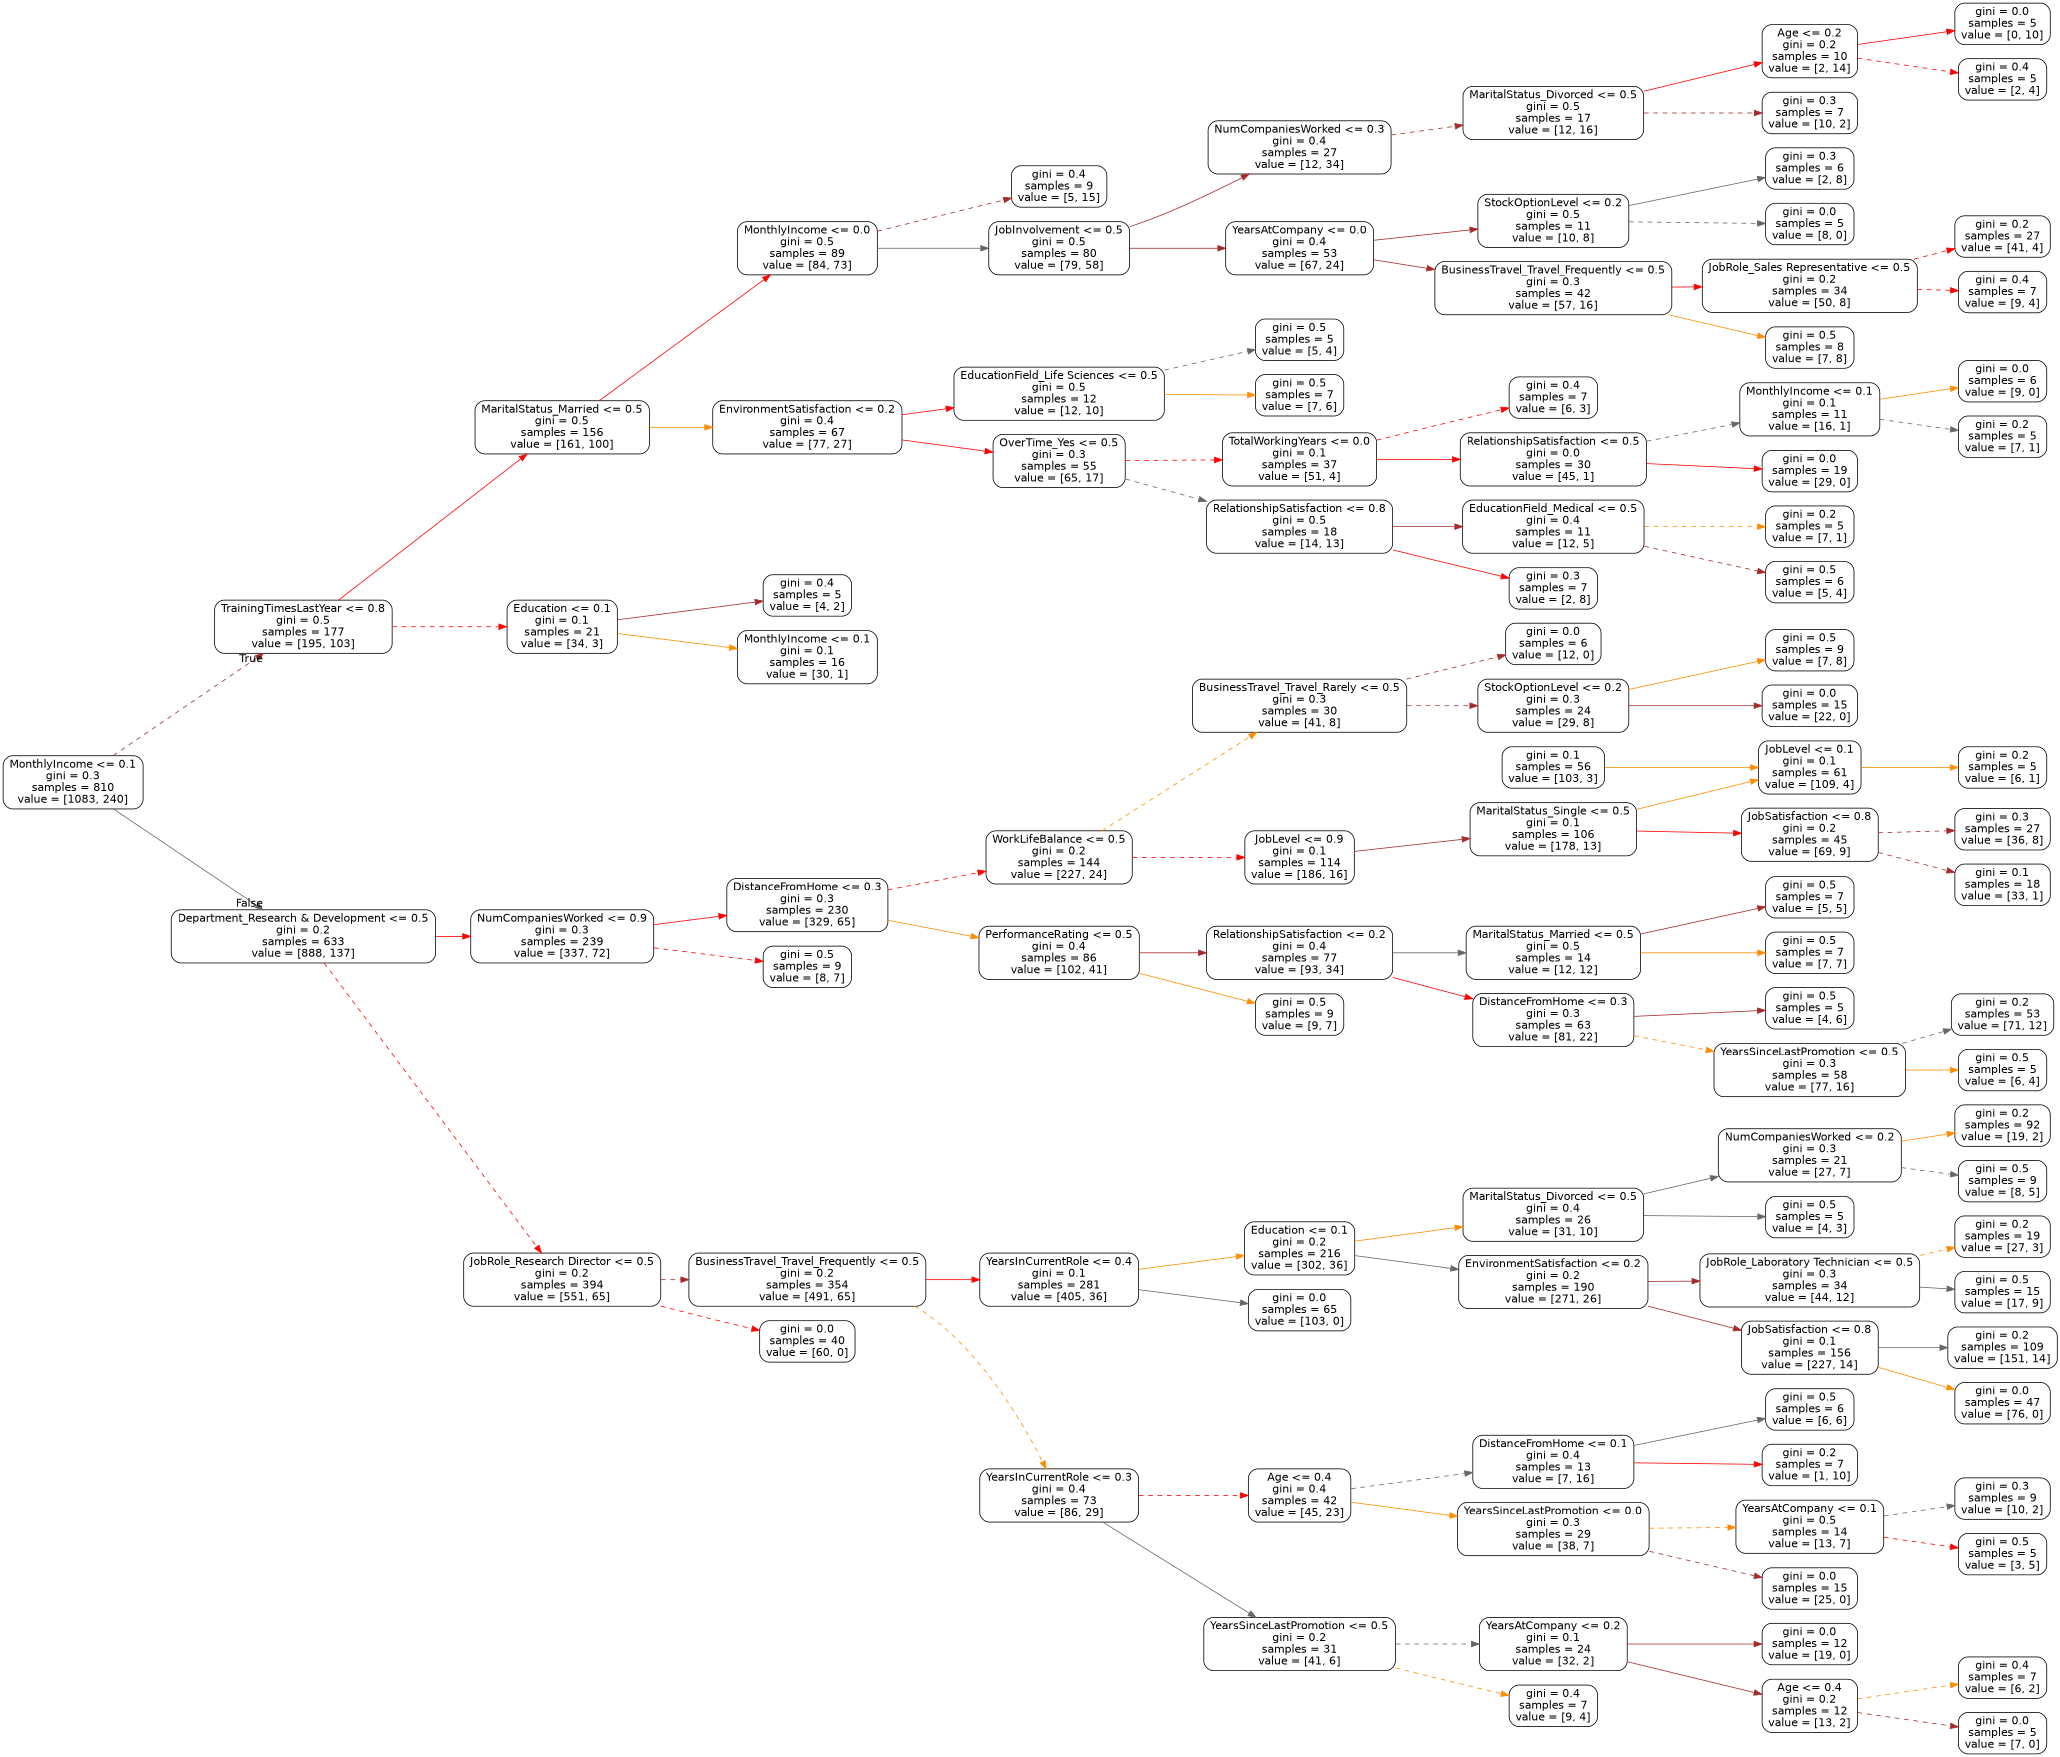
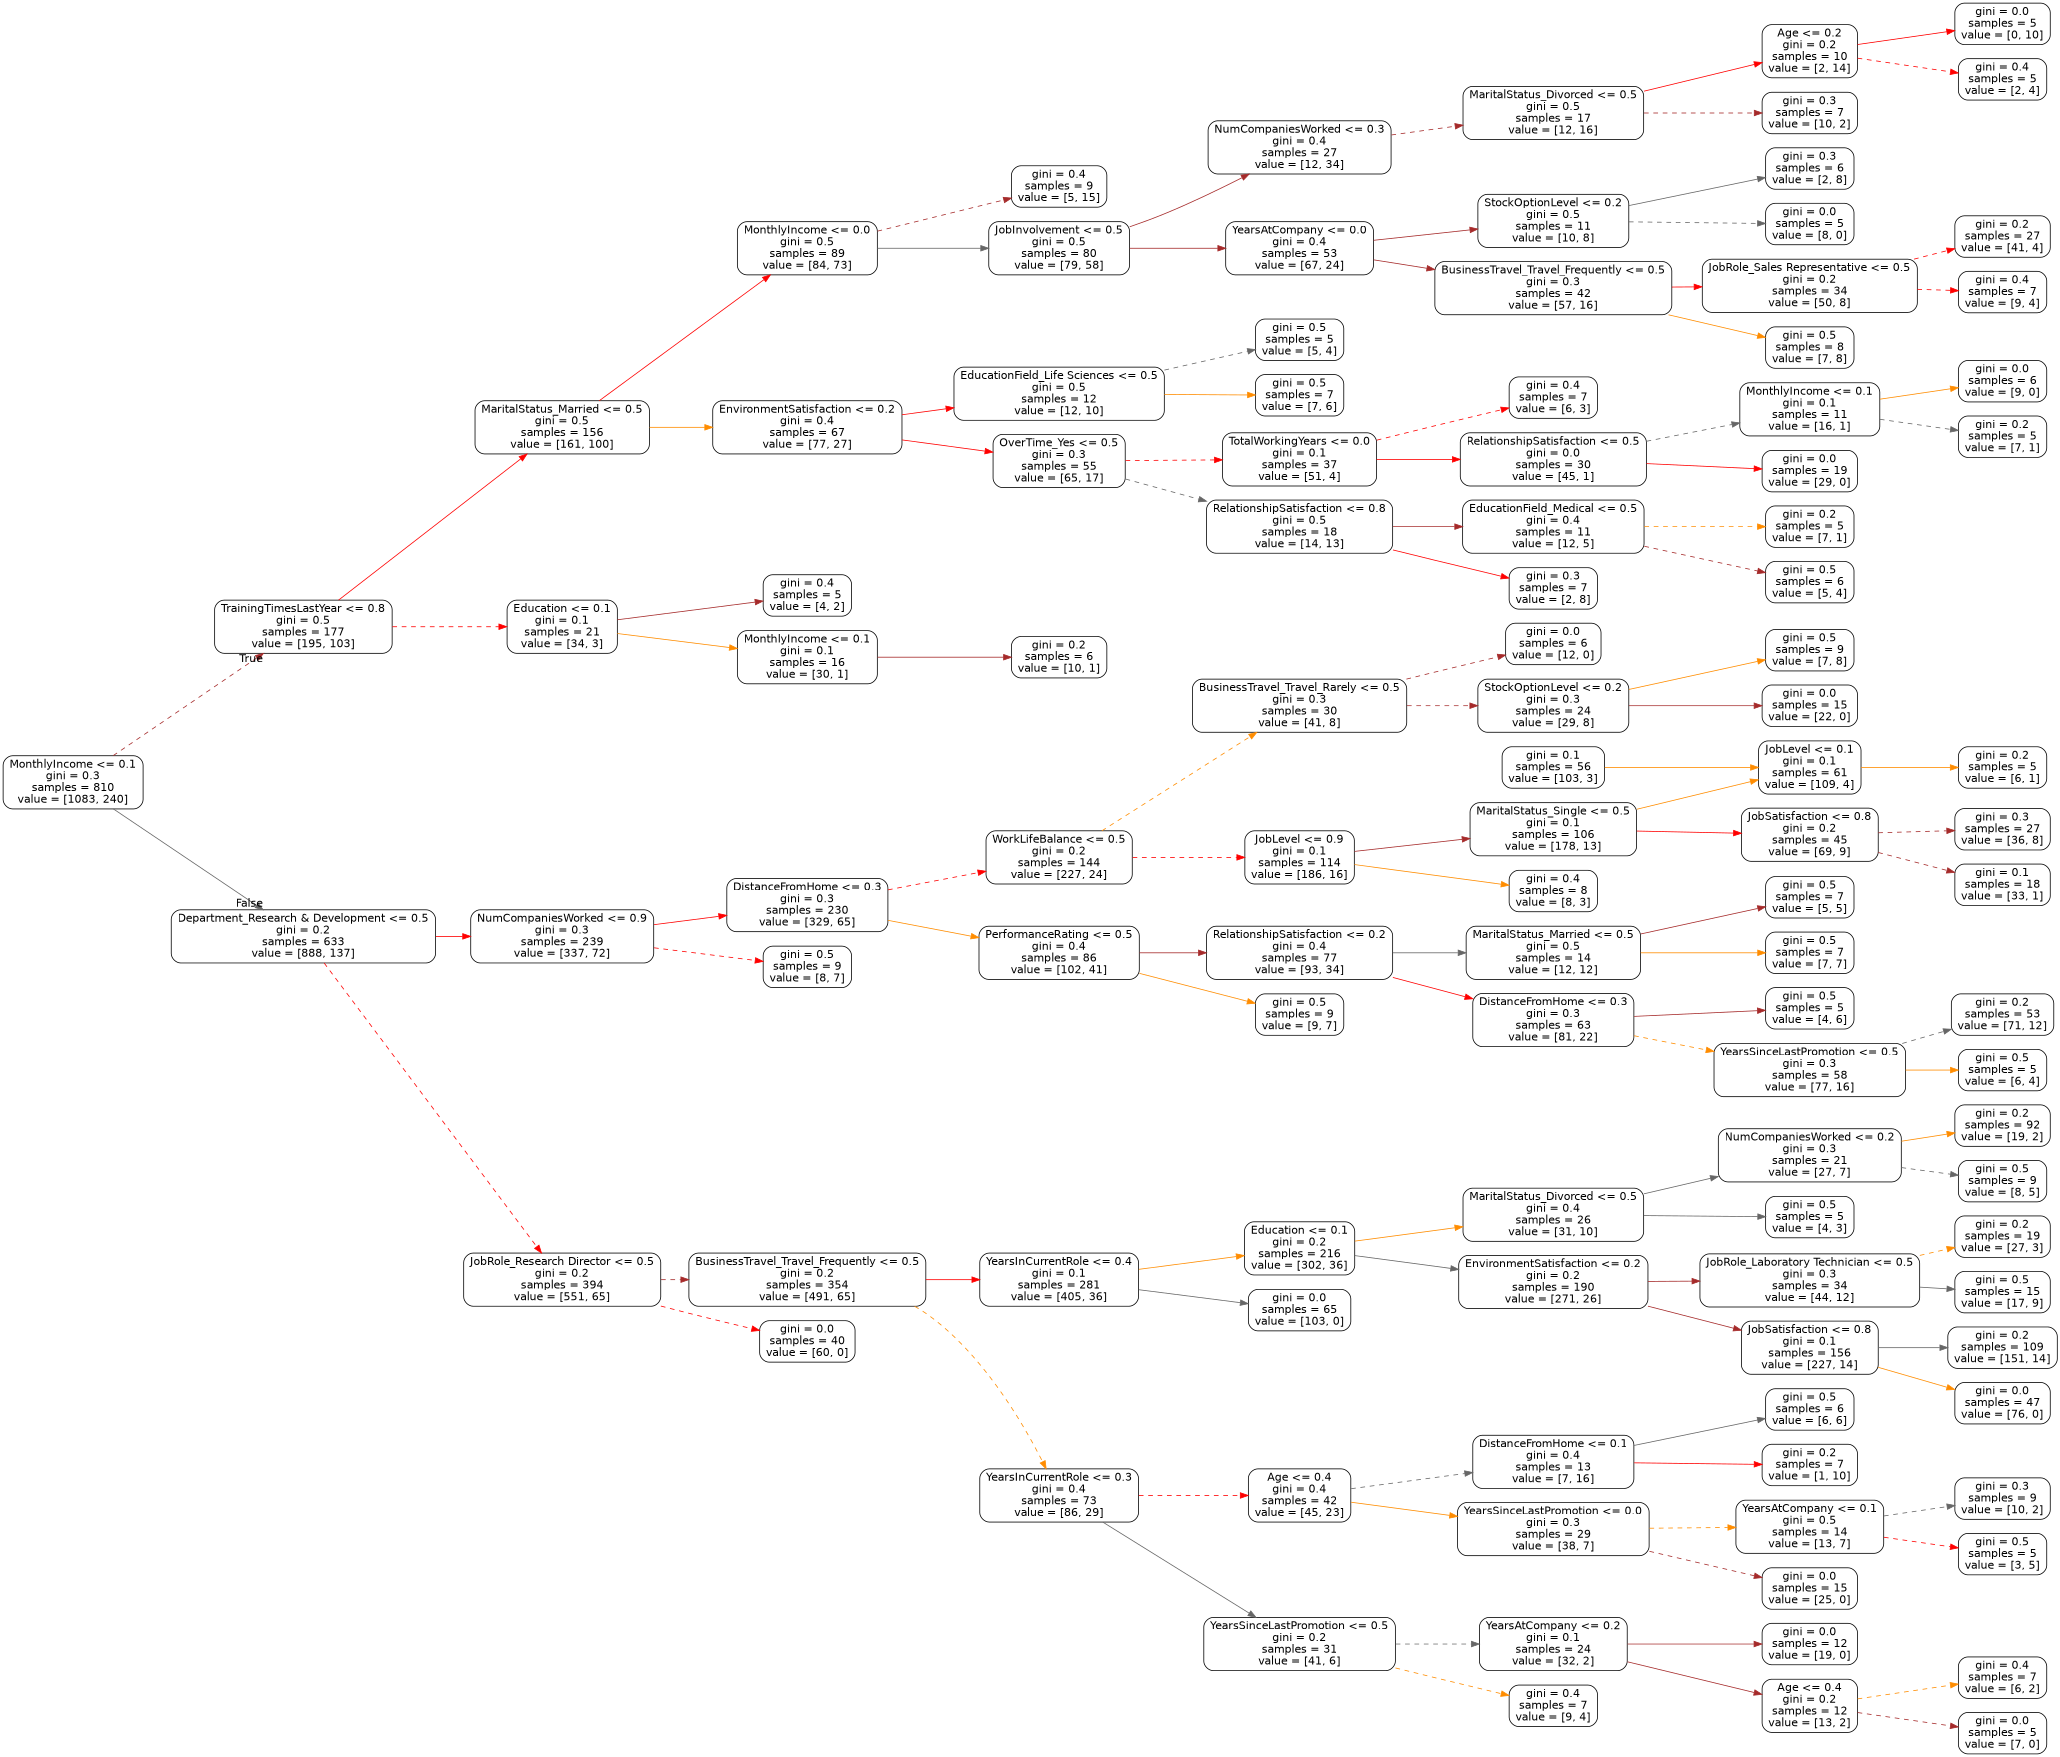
node "gini = 0.2 samples = 6 value = [10, 1]": added
node "gini = 0.4 samples = 8 value = [8, 3]": added
